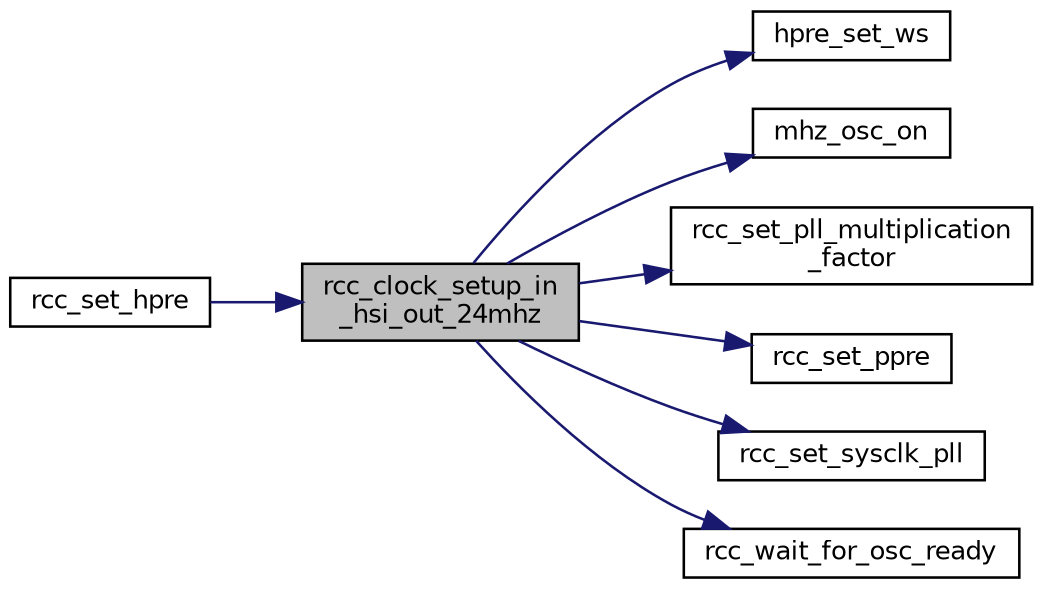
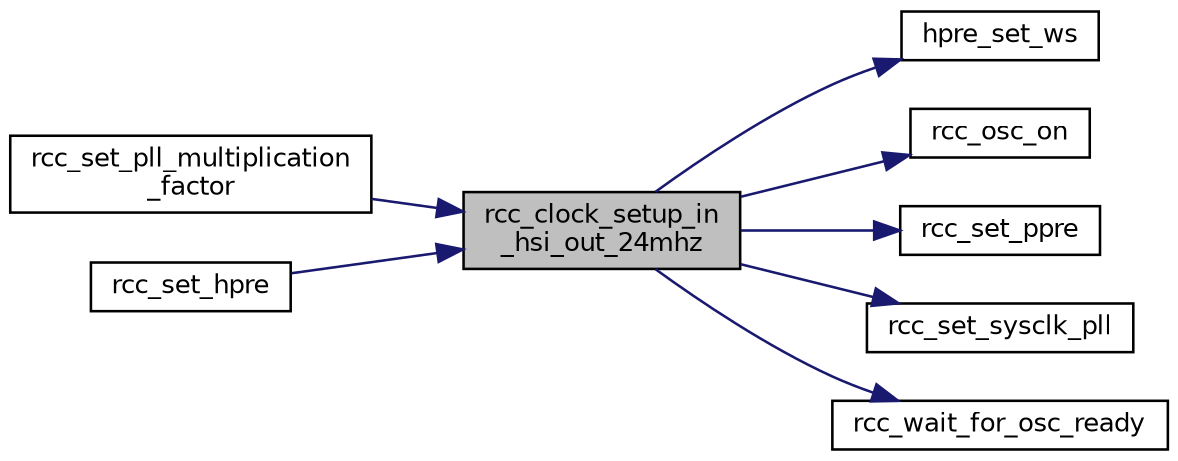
node "mhz_osc_on": label "mhz_osc_on" -> "rcc_osc_on"
edge "rcc_clock_setup_in _hsi_out_24mhz" -> "rcc_set_pll_multiplication _factor": reversed
